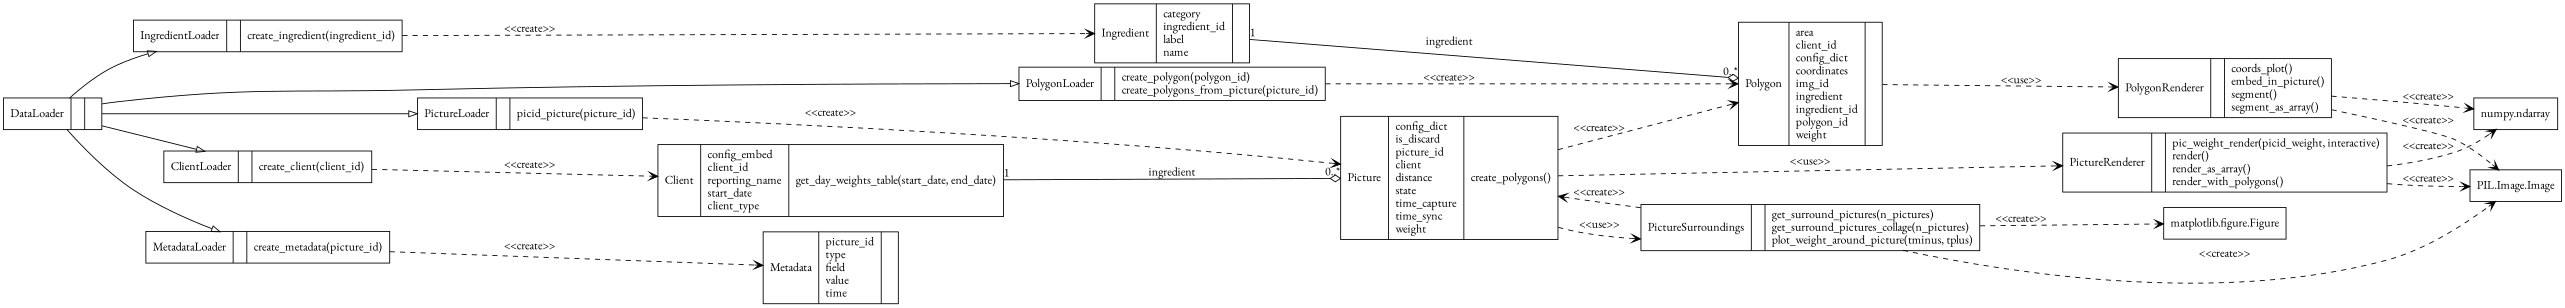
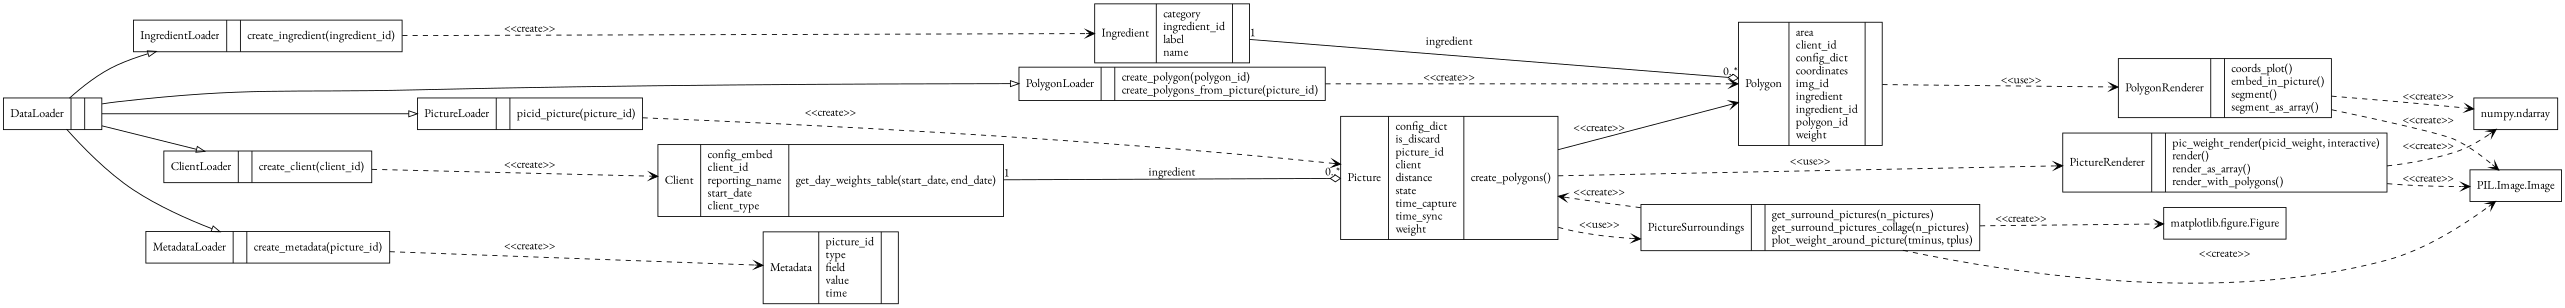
edge "Picture" -> "Polygon": style dashed -> solid
